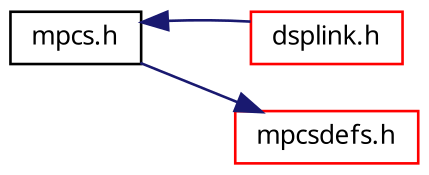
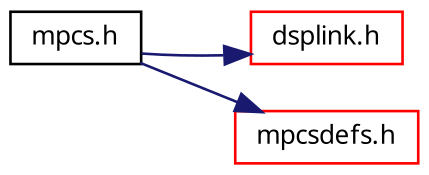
edge "dsplink.h" -> "mpcs.h": reversed
